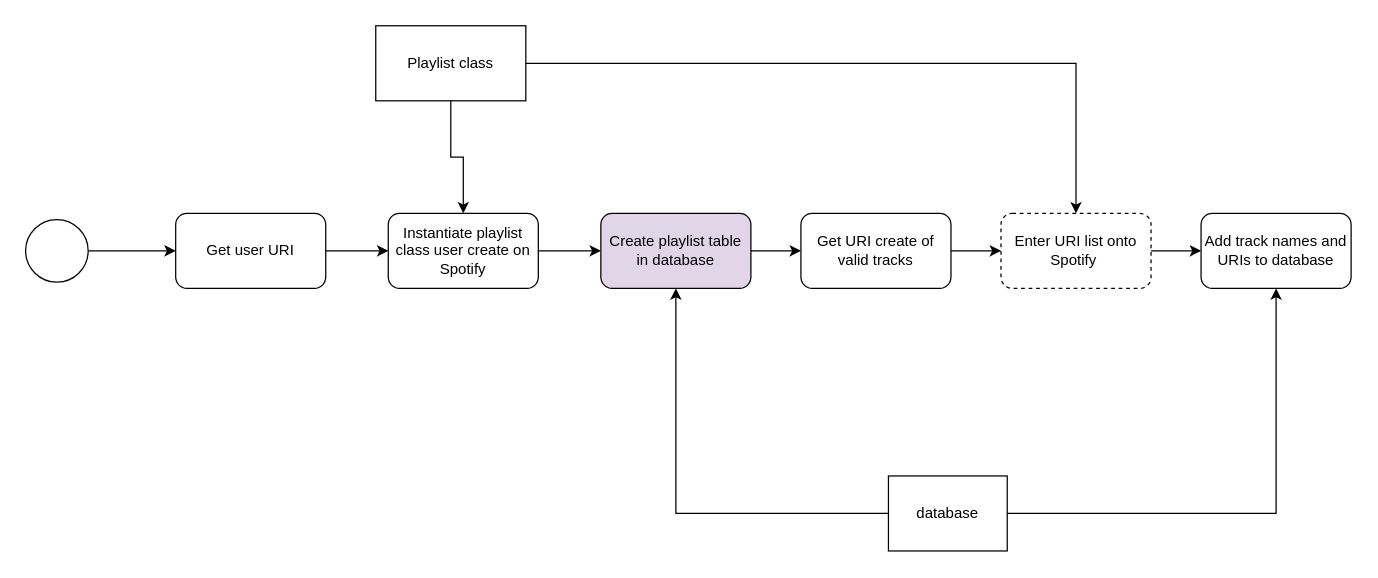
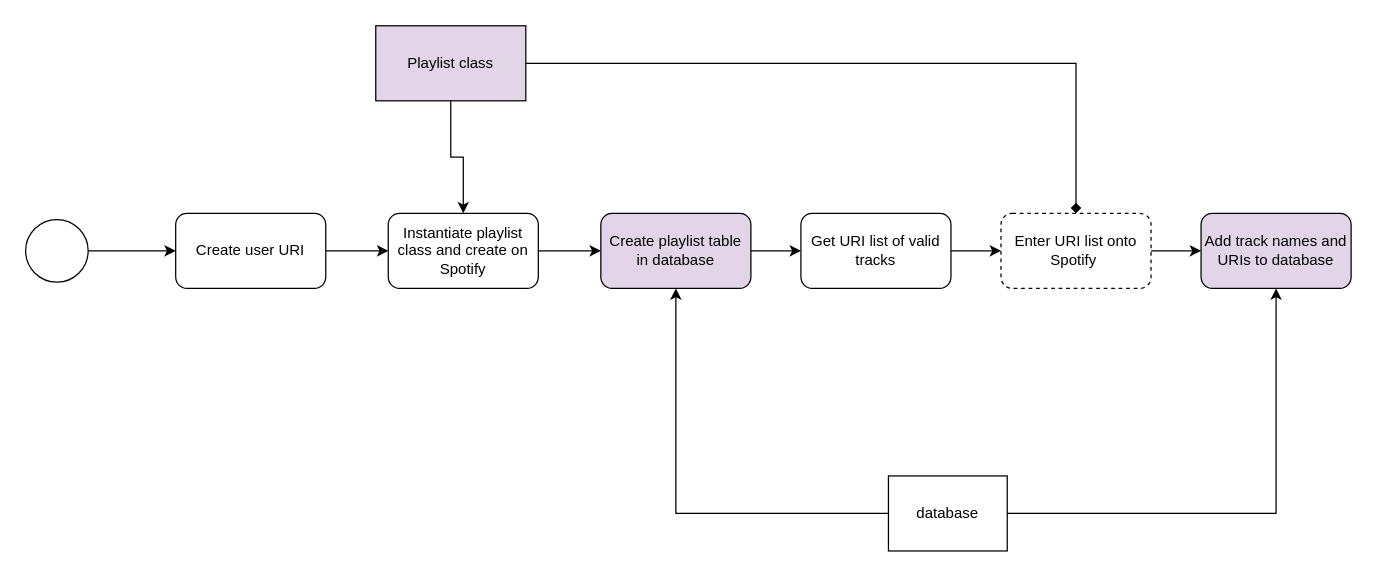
node "Playlist class": fillcolor #ffffff -> #e1d5e7
edge "Playlist class" -> "Enter URI list onto Spotify": arrowhead classic -> diamond
node "Get user URI": label "Get user URI" -> "Create user URI"
node "Instantiate playlist class user create on Spotify": label "Instantiate playlist class user create on Spotify" -> "Instantiate playlist class and create on Spotify"
node "Get URI create of valid tracks": label "Get URI create of valid tracks" -> "Get URI list of valid tracks"
node "Add track names and URIs to database": fillcolor #ffffff -> #e1d5e7
